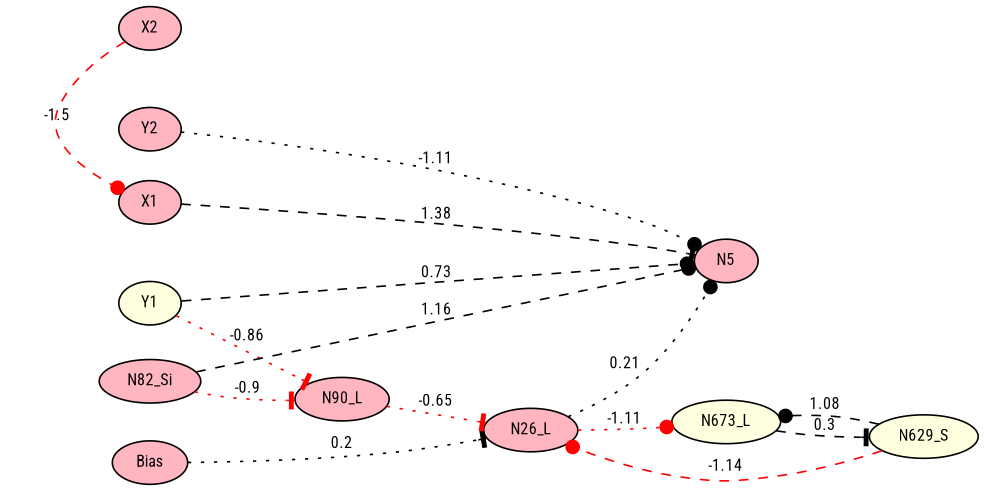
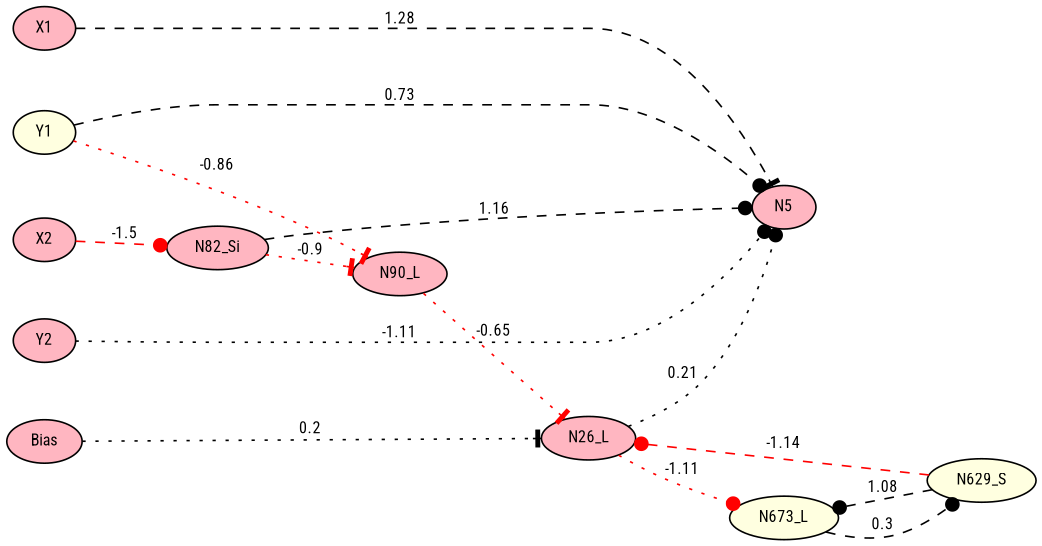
edge "X2" -> "X1": now "X2" -> "N82_Si"
edge "X1" -> "N5": label "1.38" -> "1.28"
edge "N673_L" -> "N629_S": arrowhead tee -> dot
